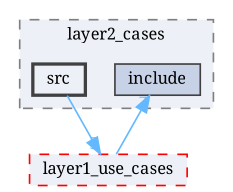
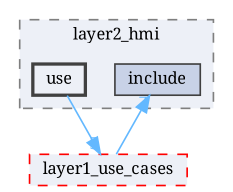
cluster "layer2_cases": label "layer2_cases" -> "layer2_hmi"
node "src": label "src" -> "use"
